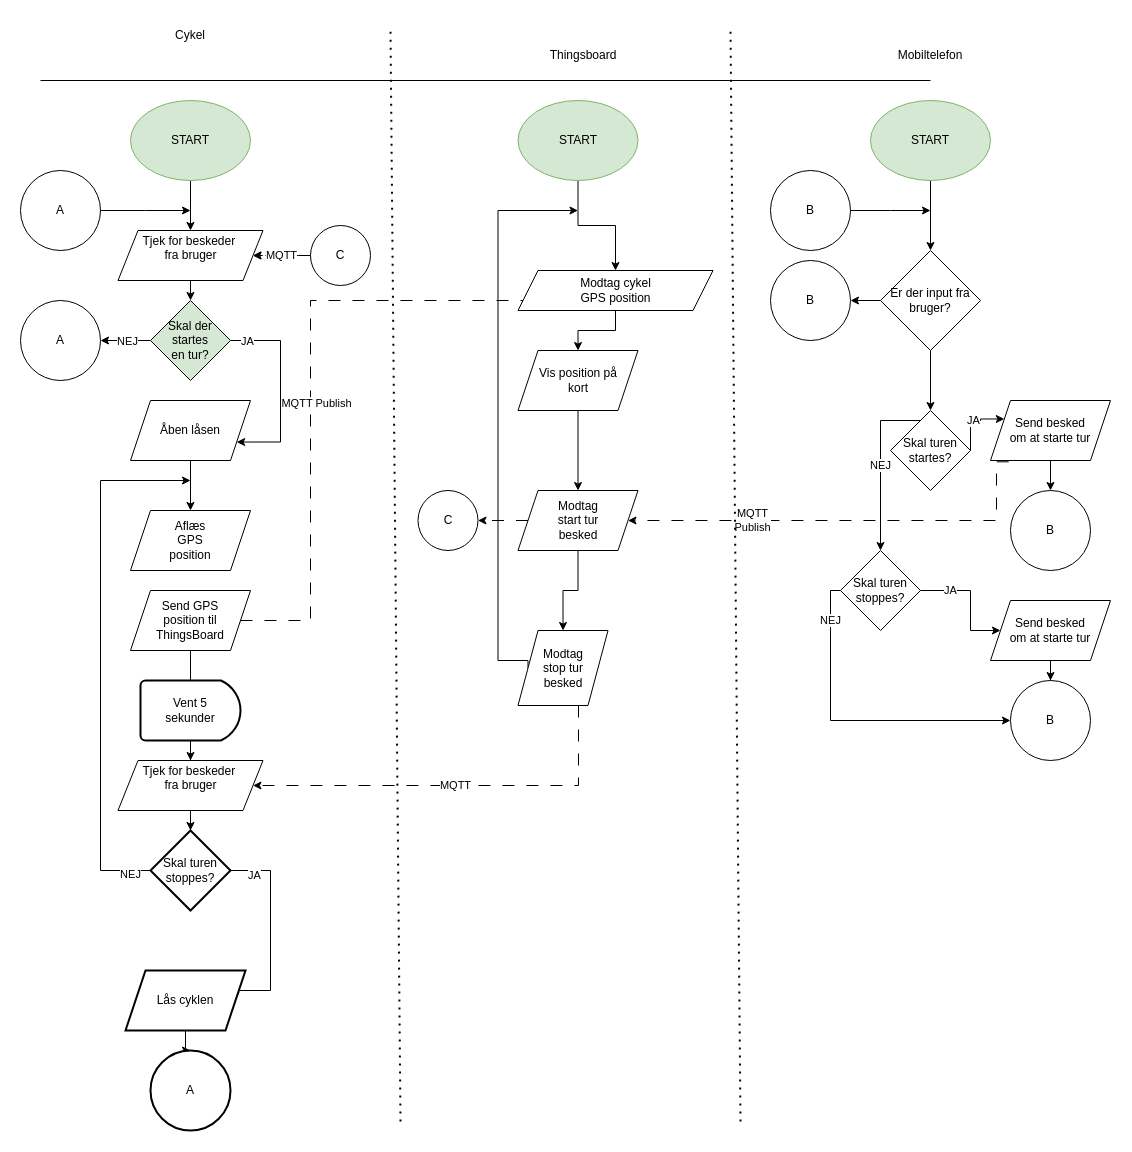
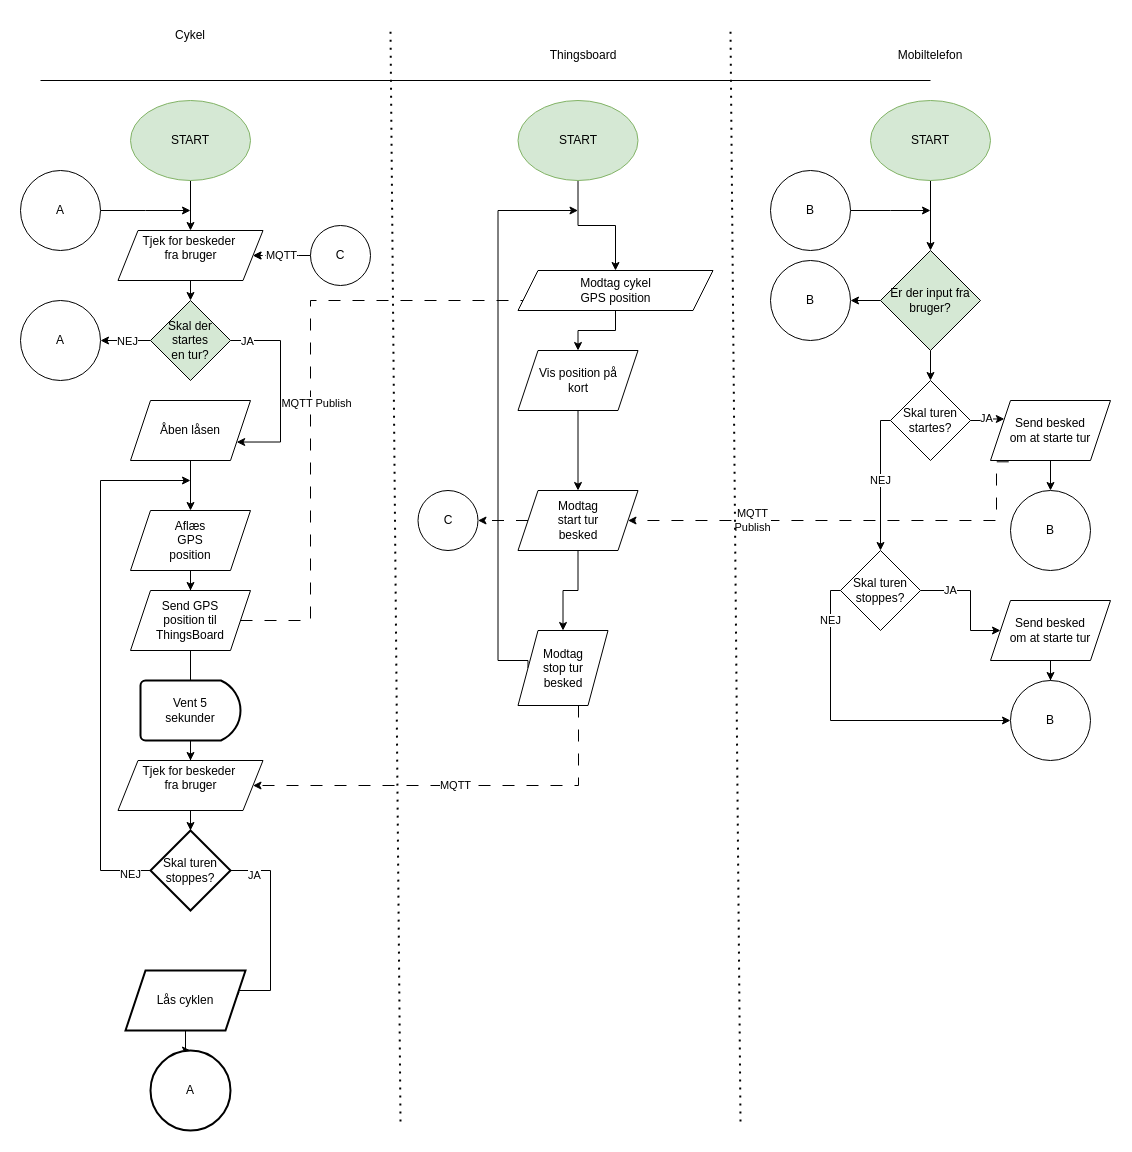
node "Er der input fra bruger?": fillcolor #ffffff -> #d5e8d4
node "Skal turen startes?": moved (931, 451) -> (931, 421)
edge "Aflæs GPS position" -> "Send GPS position til ThingsBoard": added
